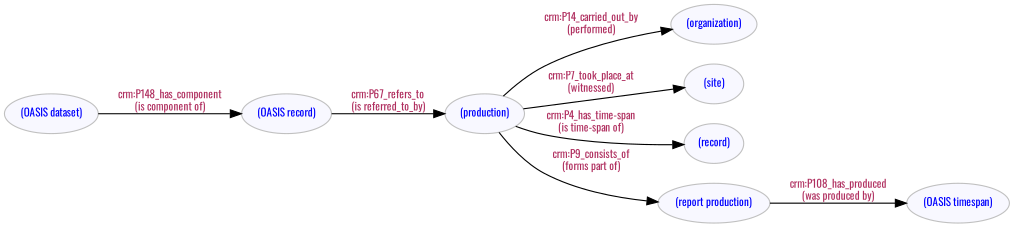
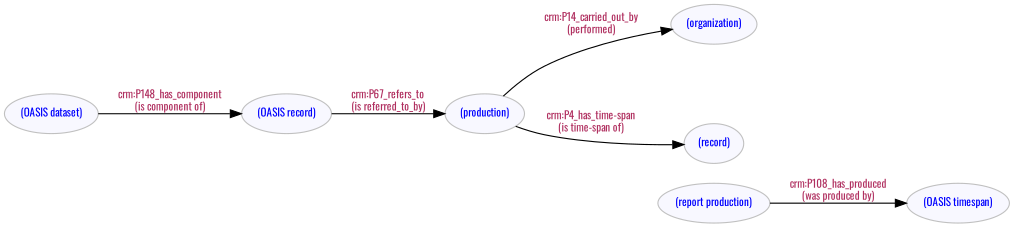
node "(site)": removed
edge "(production)" -> "(report production)": removed, label "crm:P9_consists_of (forms part of)"
